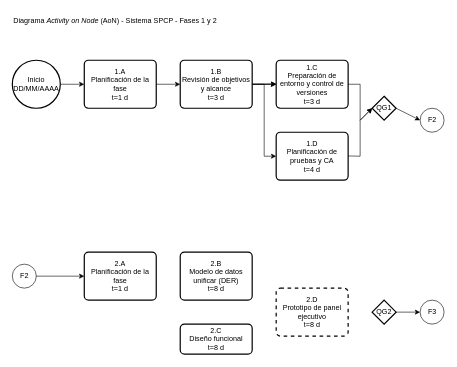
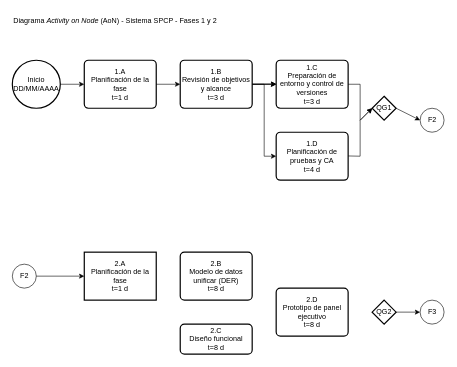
node "2.A Planificación de la fase t=1 d": shape rounded rectangle -> rectangle
node "2.D Prototipo de panel ejecutivo t=8 d": style dashed -> solid
